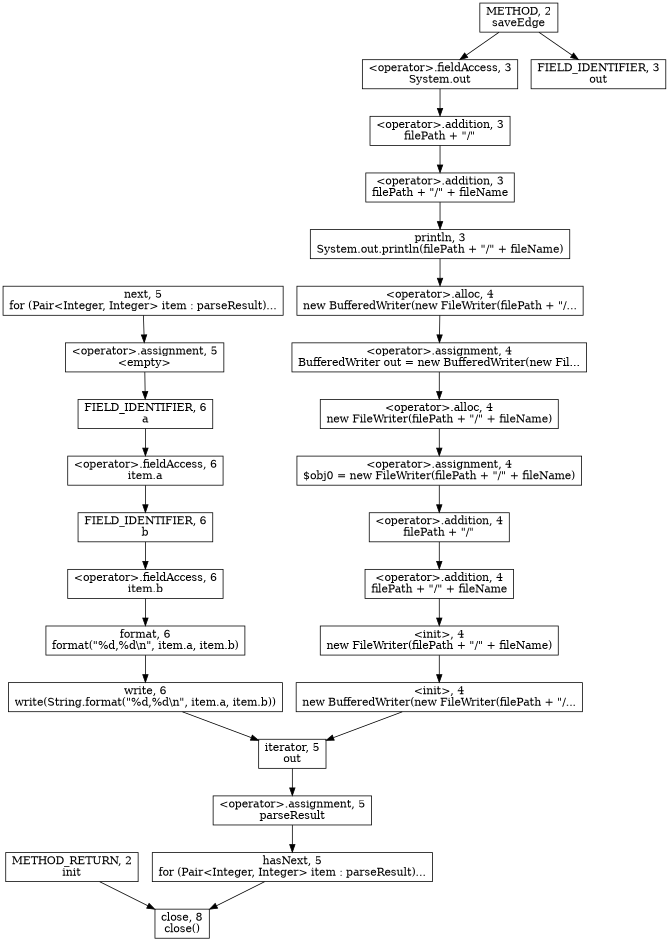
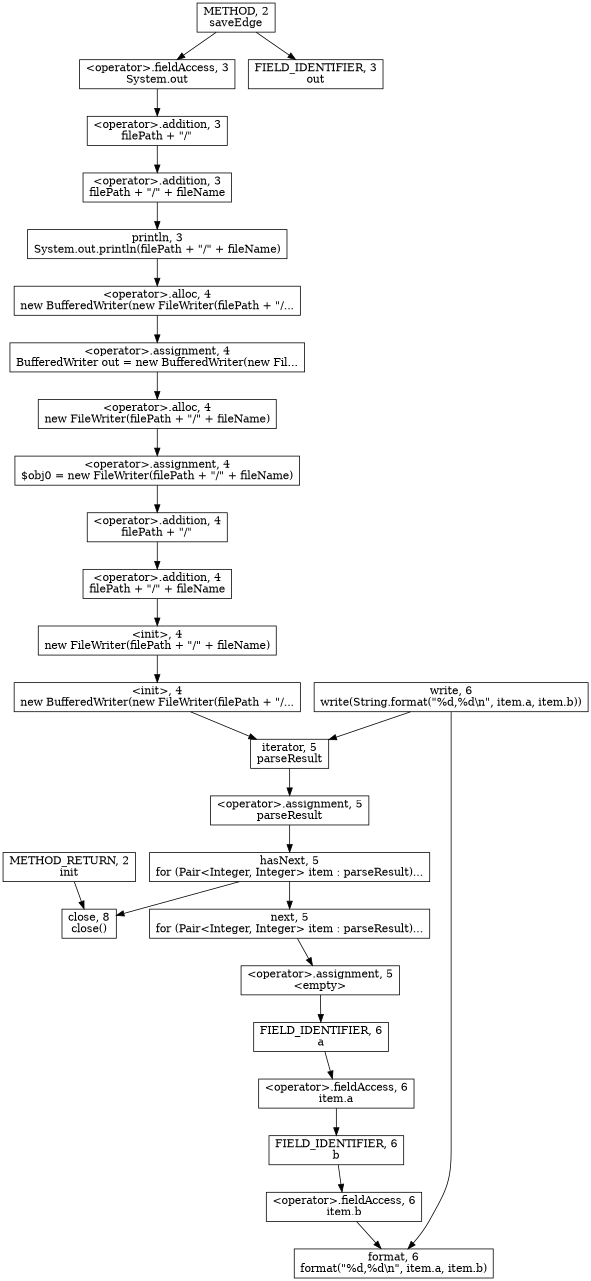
edge "format, 6" -> "write, 6": reversed
node "iterator, 5": text "out" -> "parseResult"
edge "hasNext, 5" -> "next, 5": added
